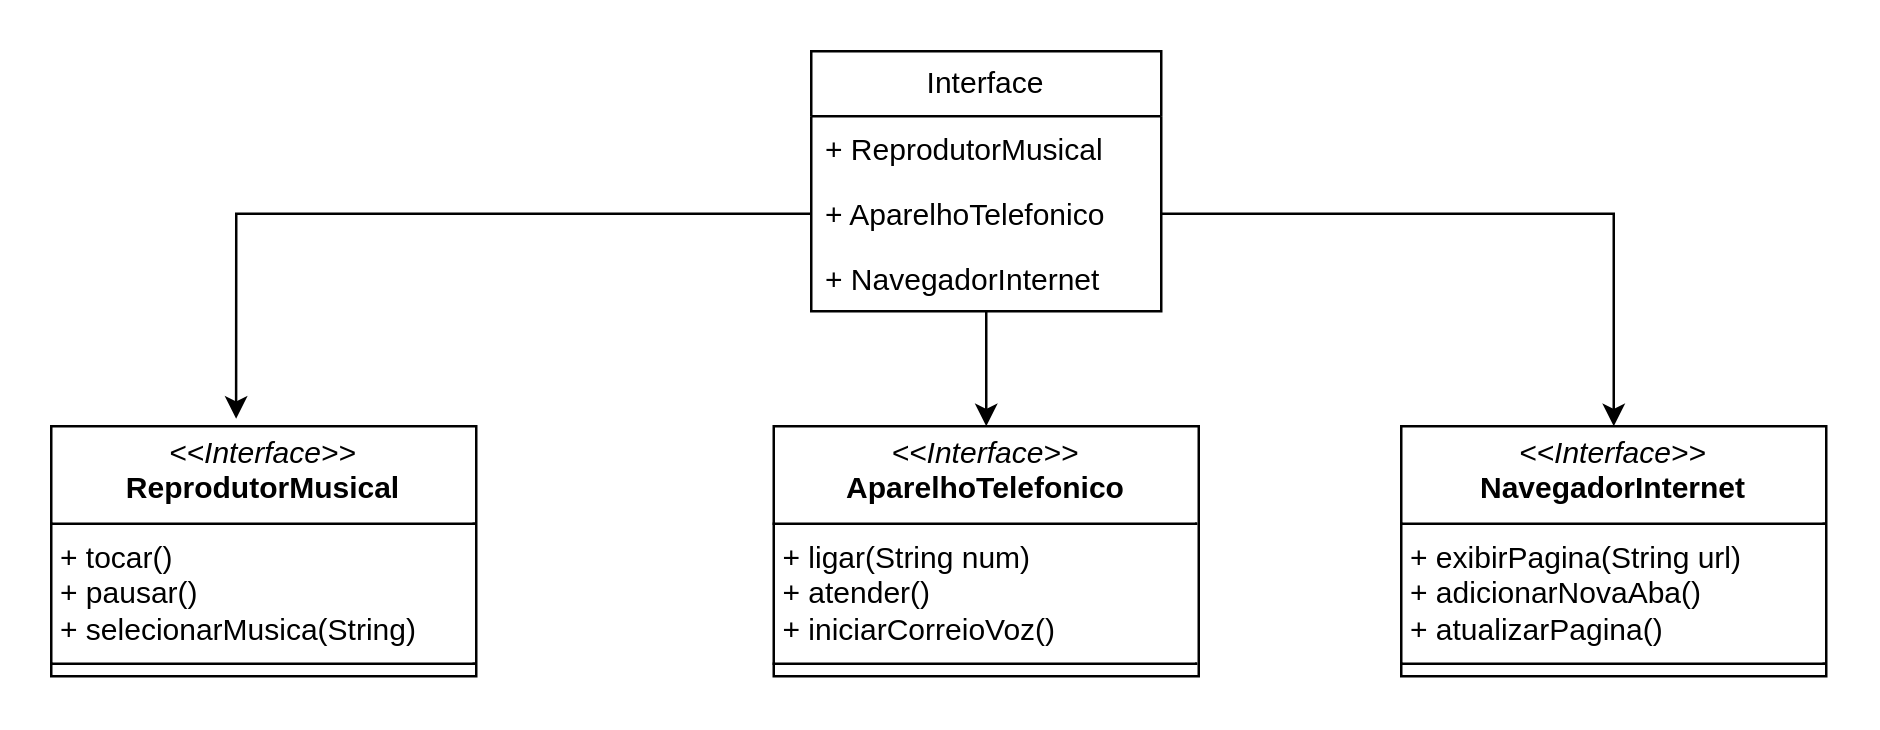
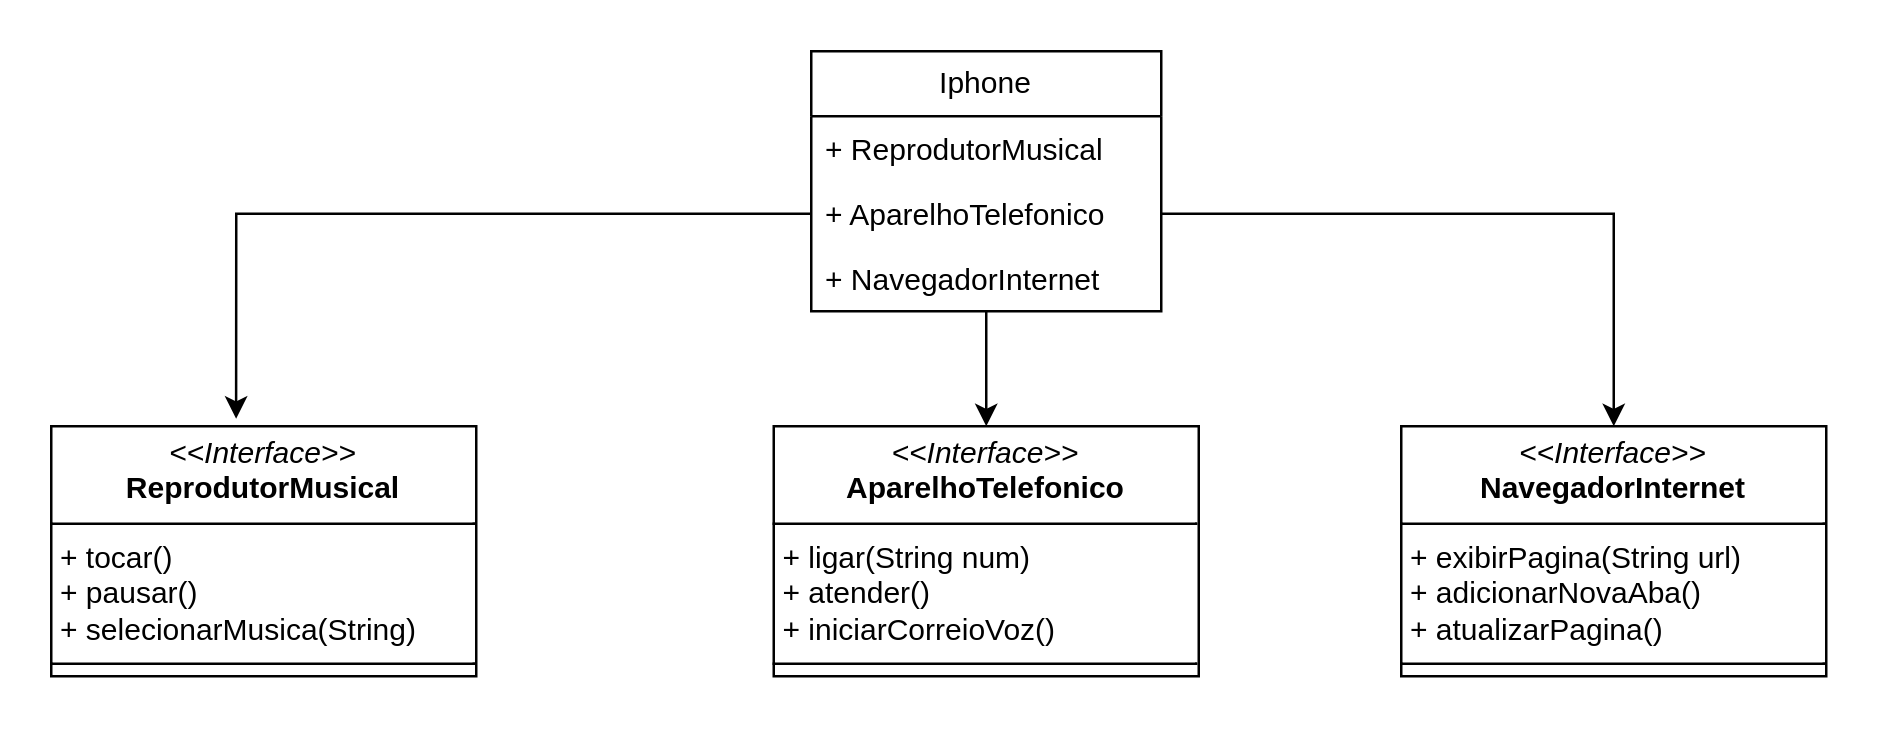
node "Interface": label "Interface" -> "Iphone"
